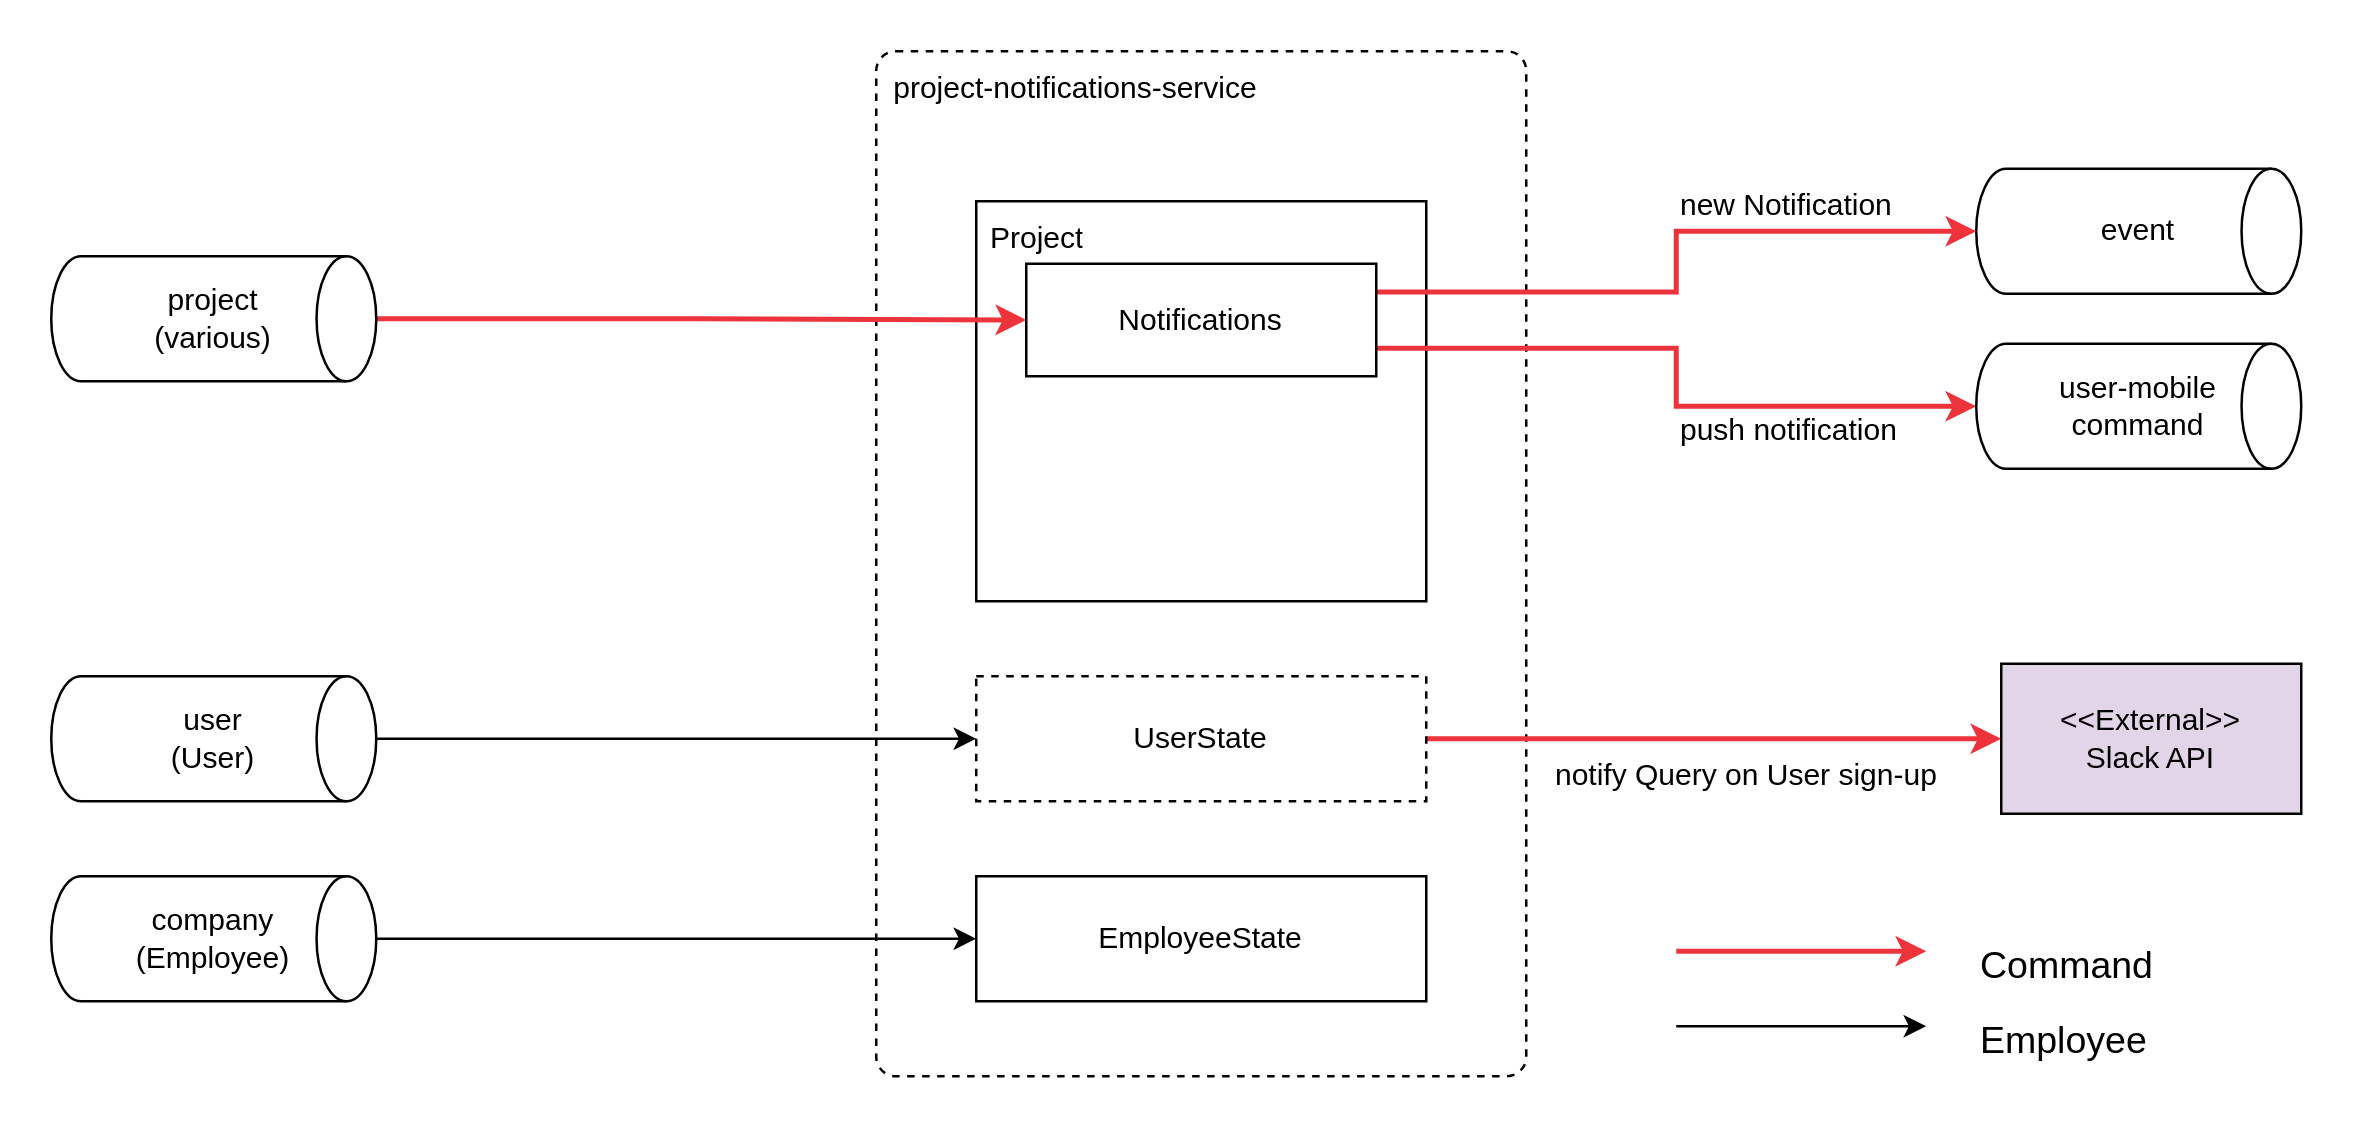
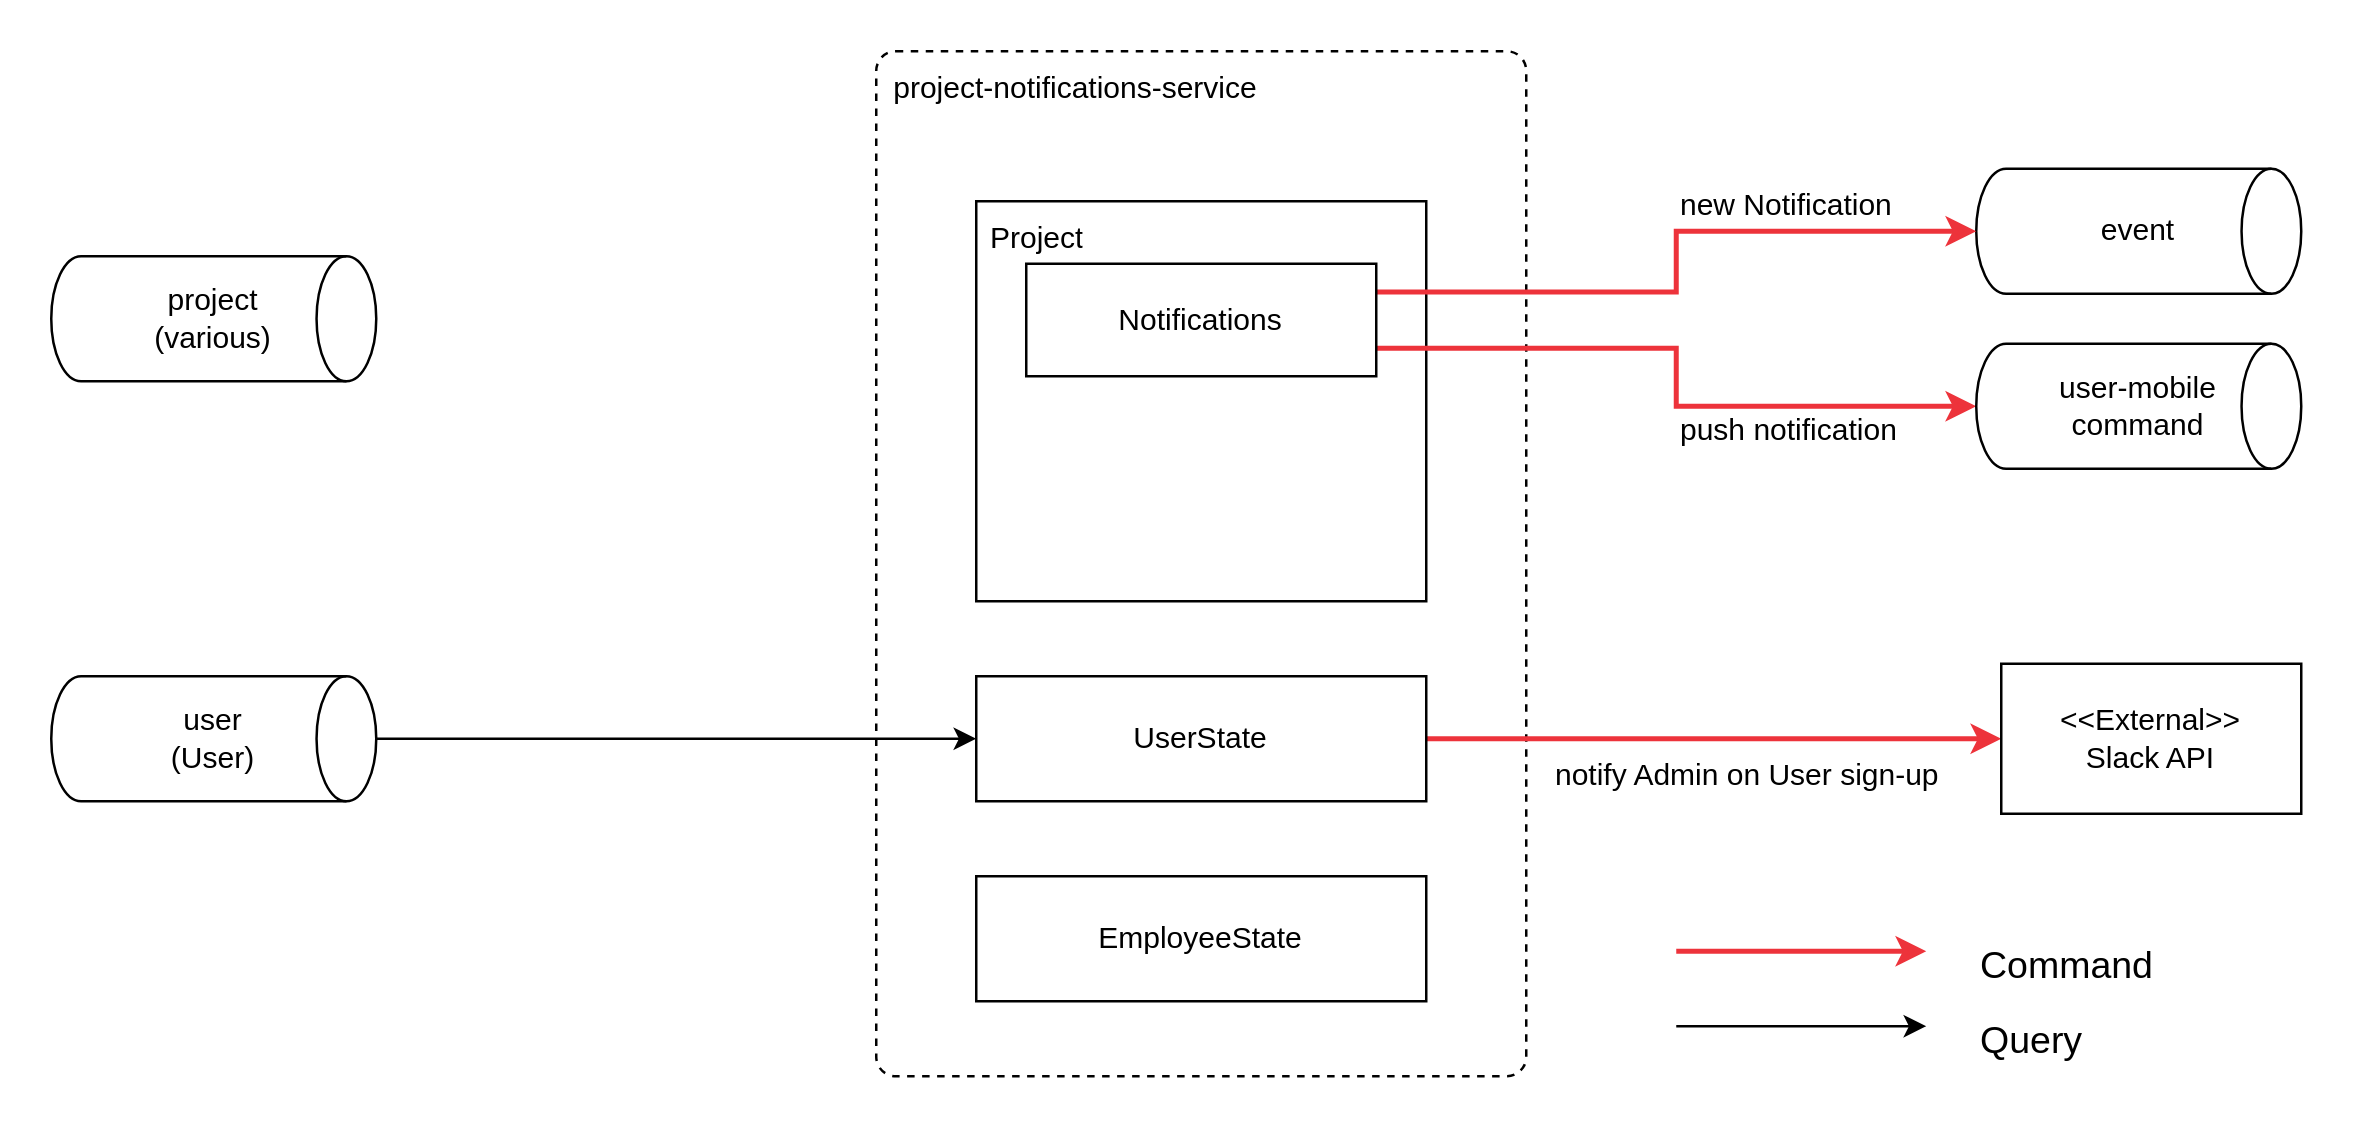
edge "project (various)" -> "Notifications": removed
node "UserState": style dashed -> solid
node "<<External>> Slack API": fillcolor #e1d5e7 -> #ffffff
node "notify Query on User sign-up": label "notify Query on User sign-up" -> "notify Admin on User sign-up"
node "company (Employee)": removed
edge "company (Employee)" -> "EmployeeState": removed
node "Employee": label "Employee" -> "Query"
